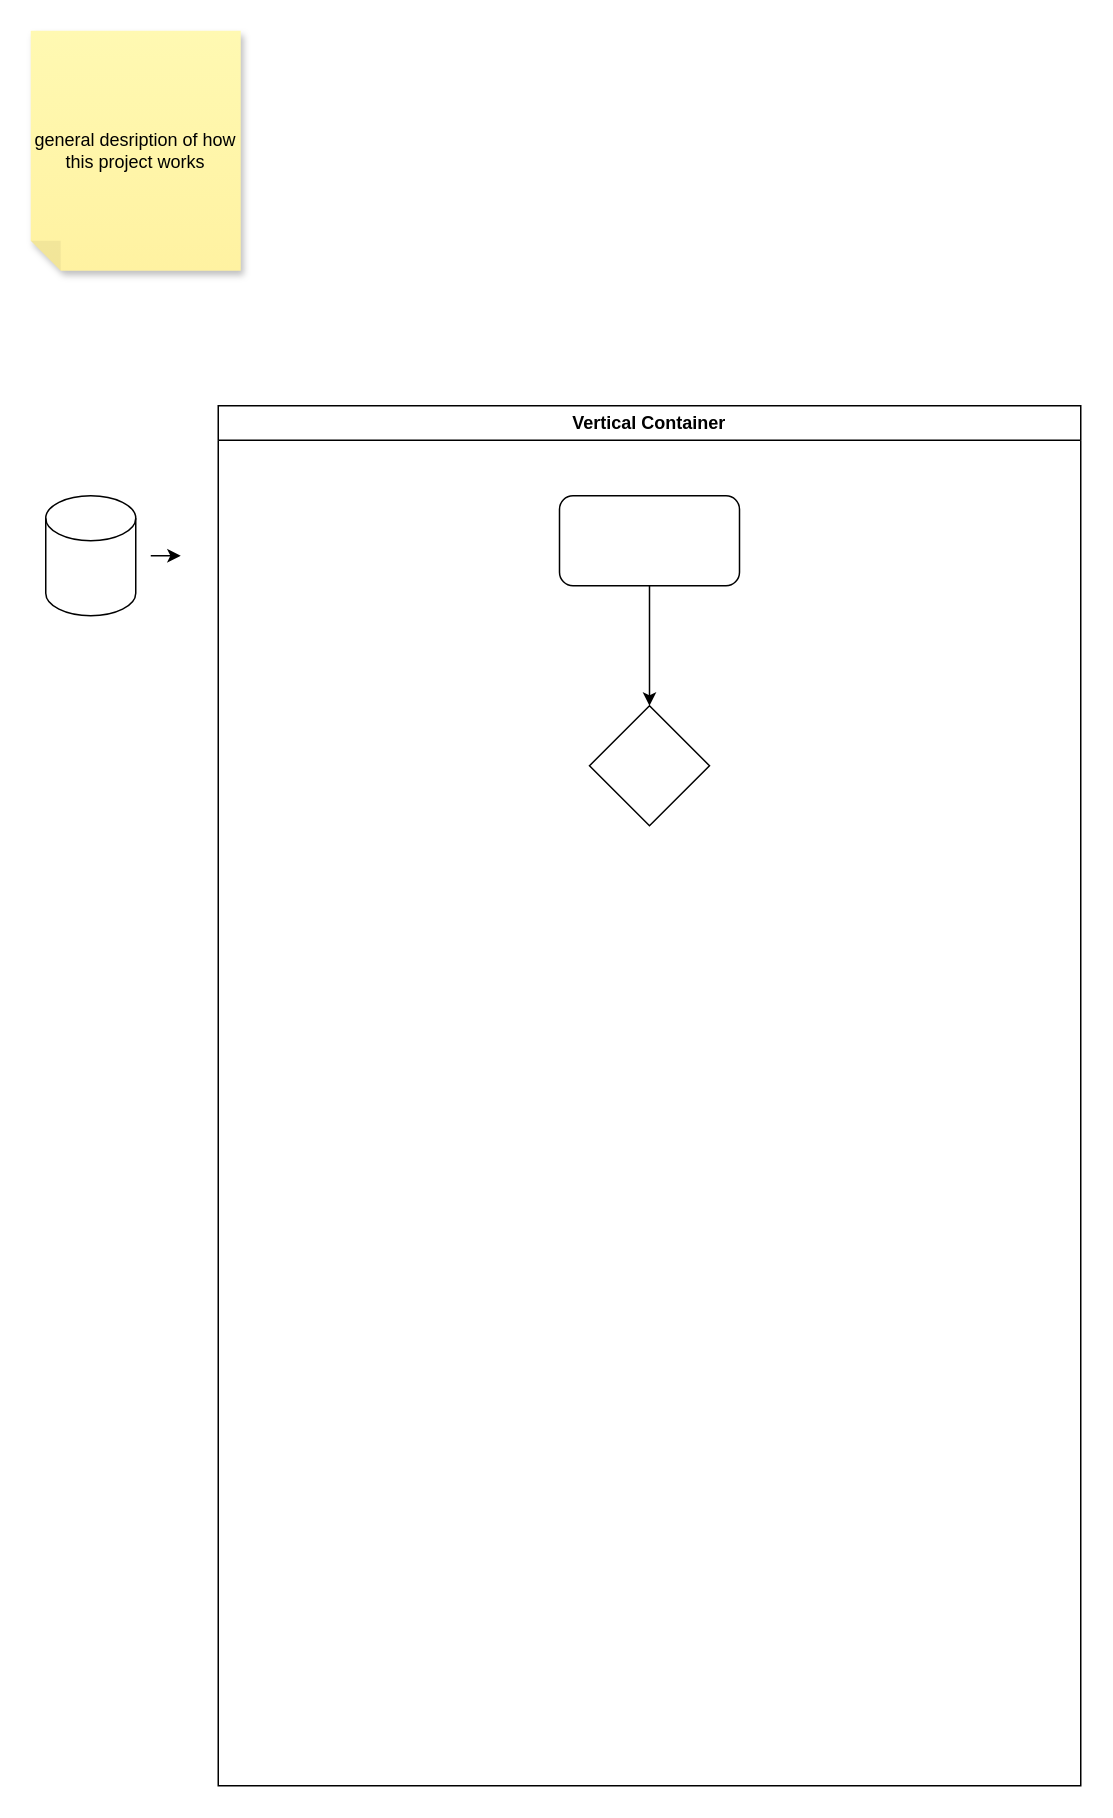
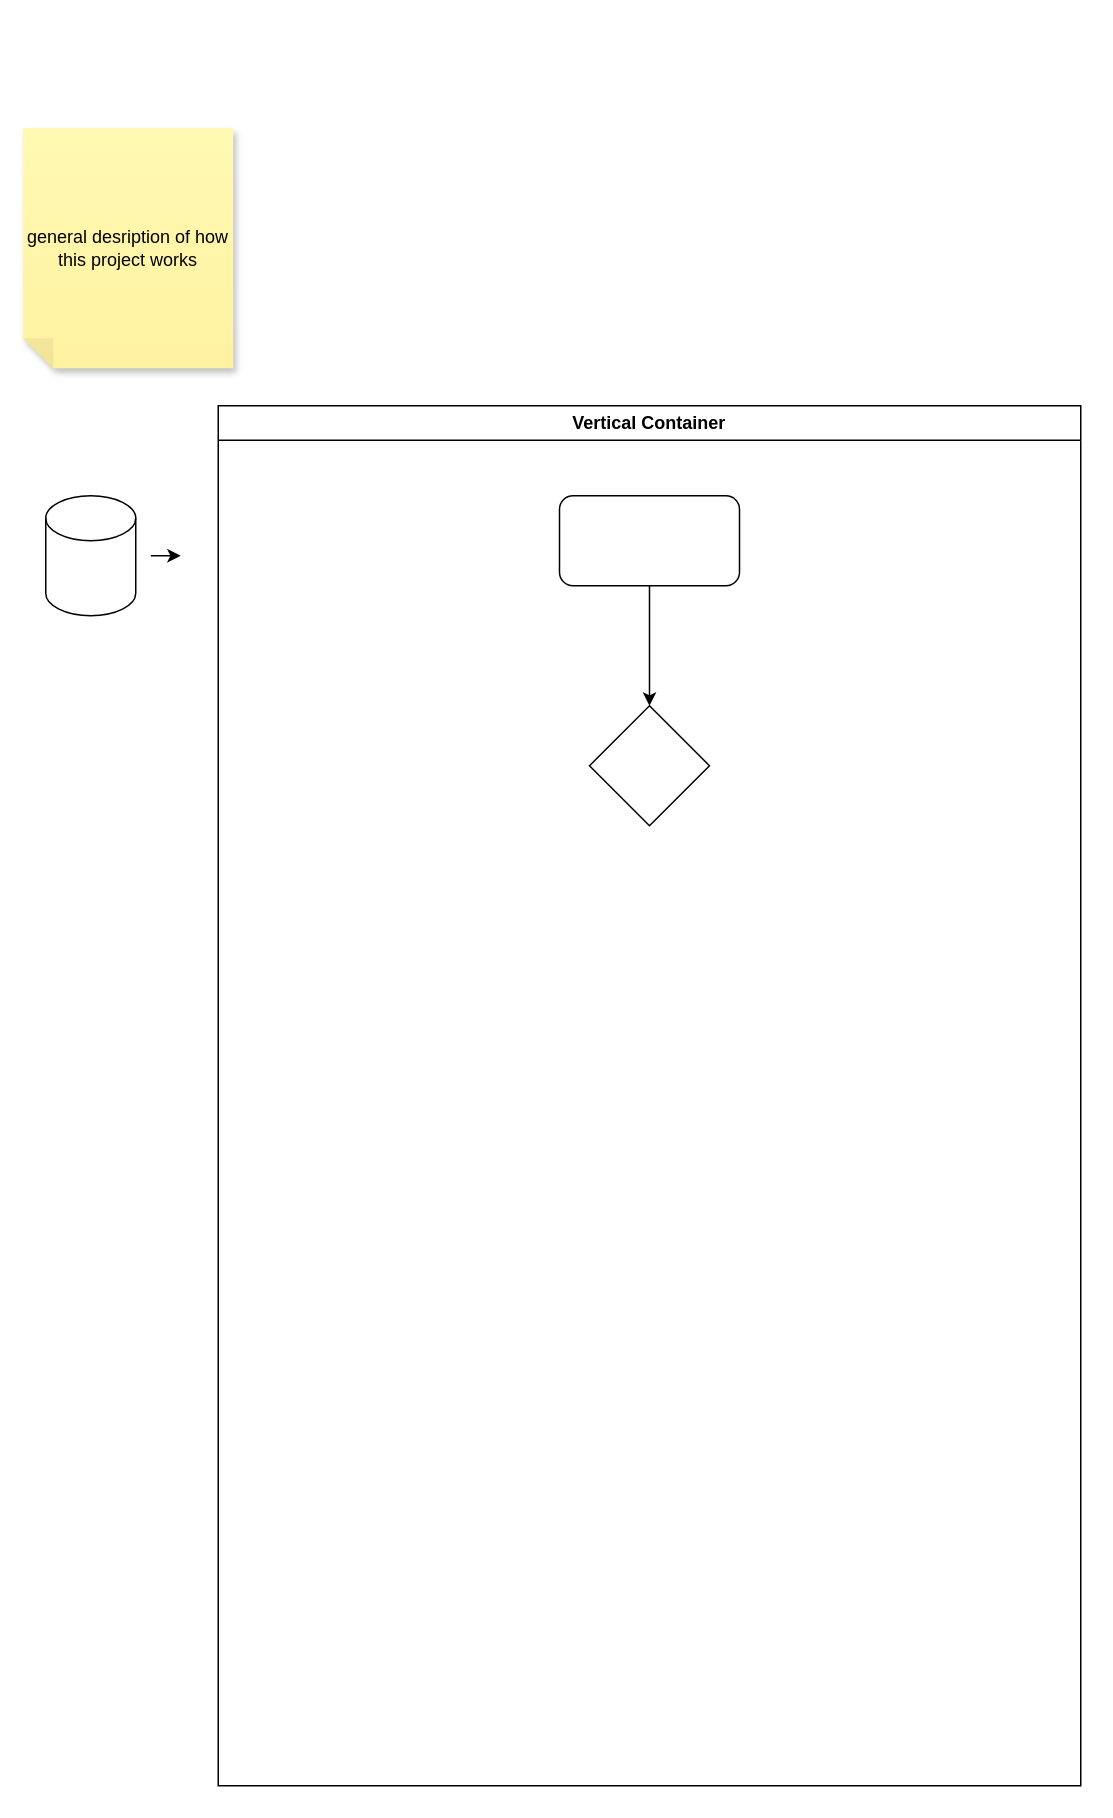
node "general desription of how this project works": moved (136, 151) -> (128, 248)
